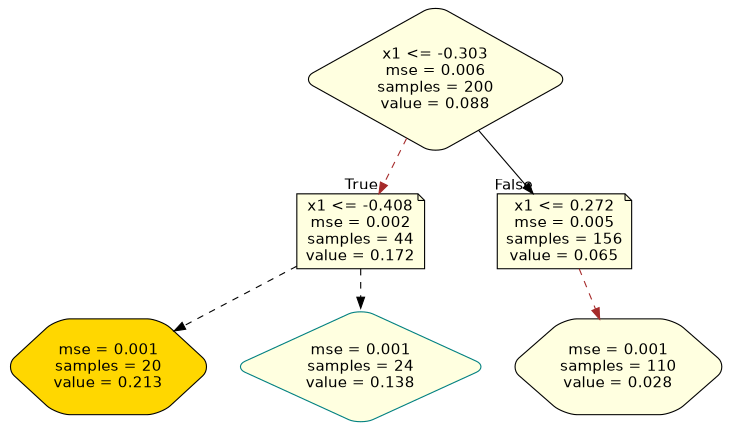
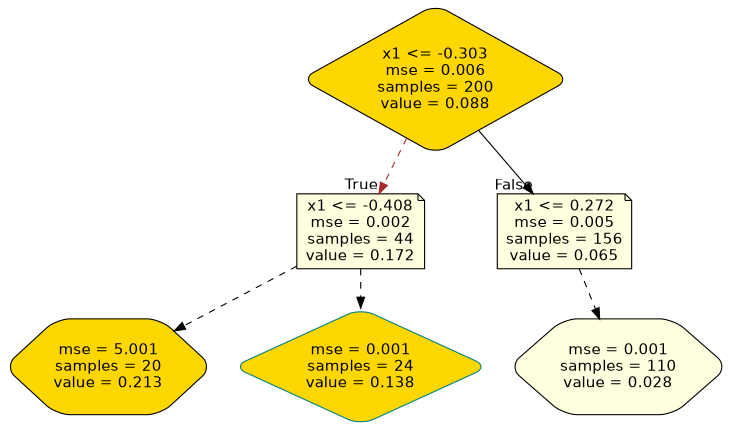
node "x1 <= -0.303 mse = 0.006 samples = 200 value = 0.088": fillcolor lightyellow -> gold
edge "x1 <= 0.272 mse = 0.005 samples = 156 value = 0.065" -> "mse = 0.001 samples = 110 value = 0.028": color brown -> black
node "mse = 0.001 samples = 20 value = 0.213": label "mse = 0.001 samples = 20 value = 0.213" -> "mse = 5.001 samples = 20 value = 0.213"
node "mse = 0.001 samples = 24 value = 0.138": fillcolor lightyellow -> gold
